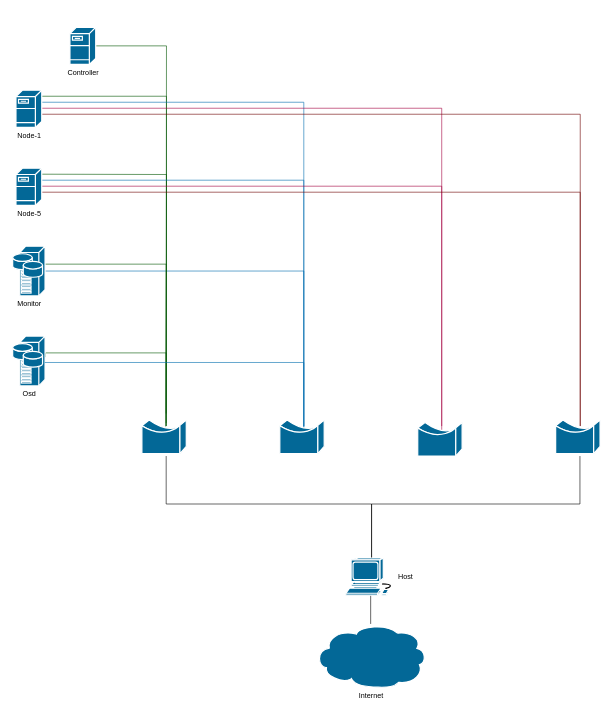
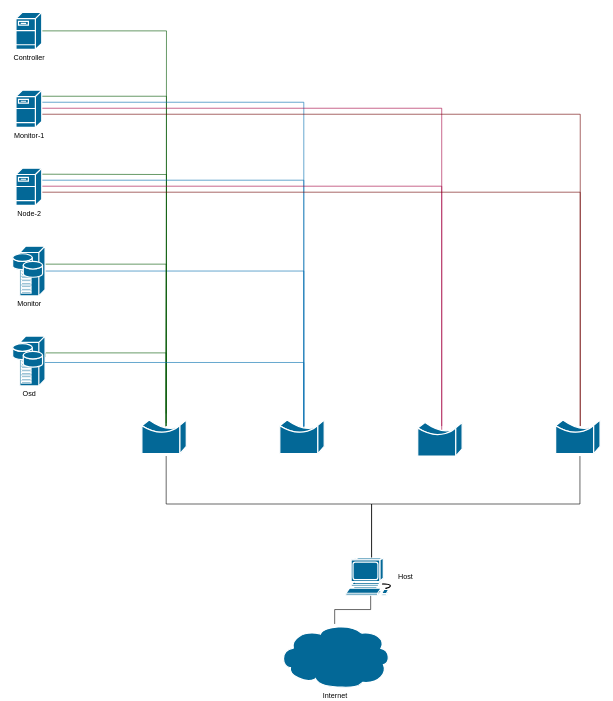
node "Controller": moved (83, 46) -> (29, 31)
node "Node-1": label "Node-1" -> "Monitor-1"
node "Node-5": label "Node-5" -> "Node-2"
node "Internet": moved (371, 656) -> (335, 656)
